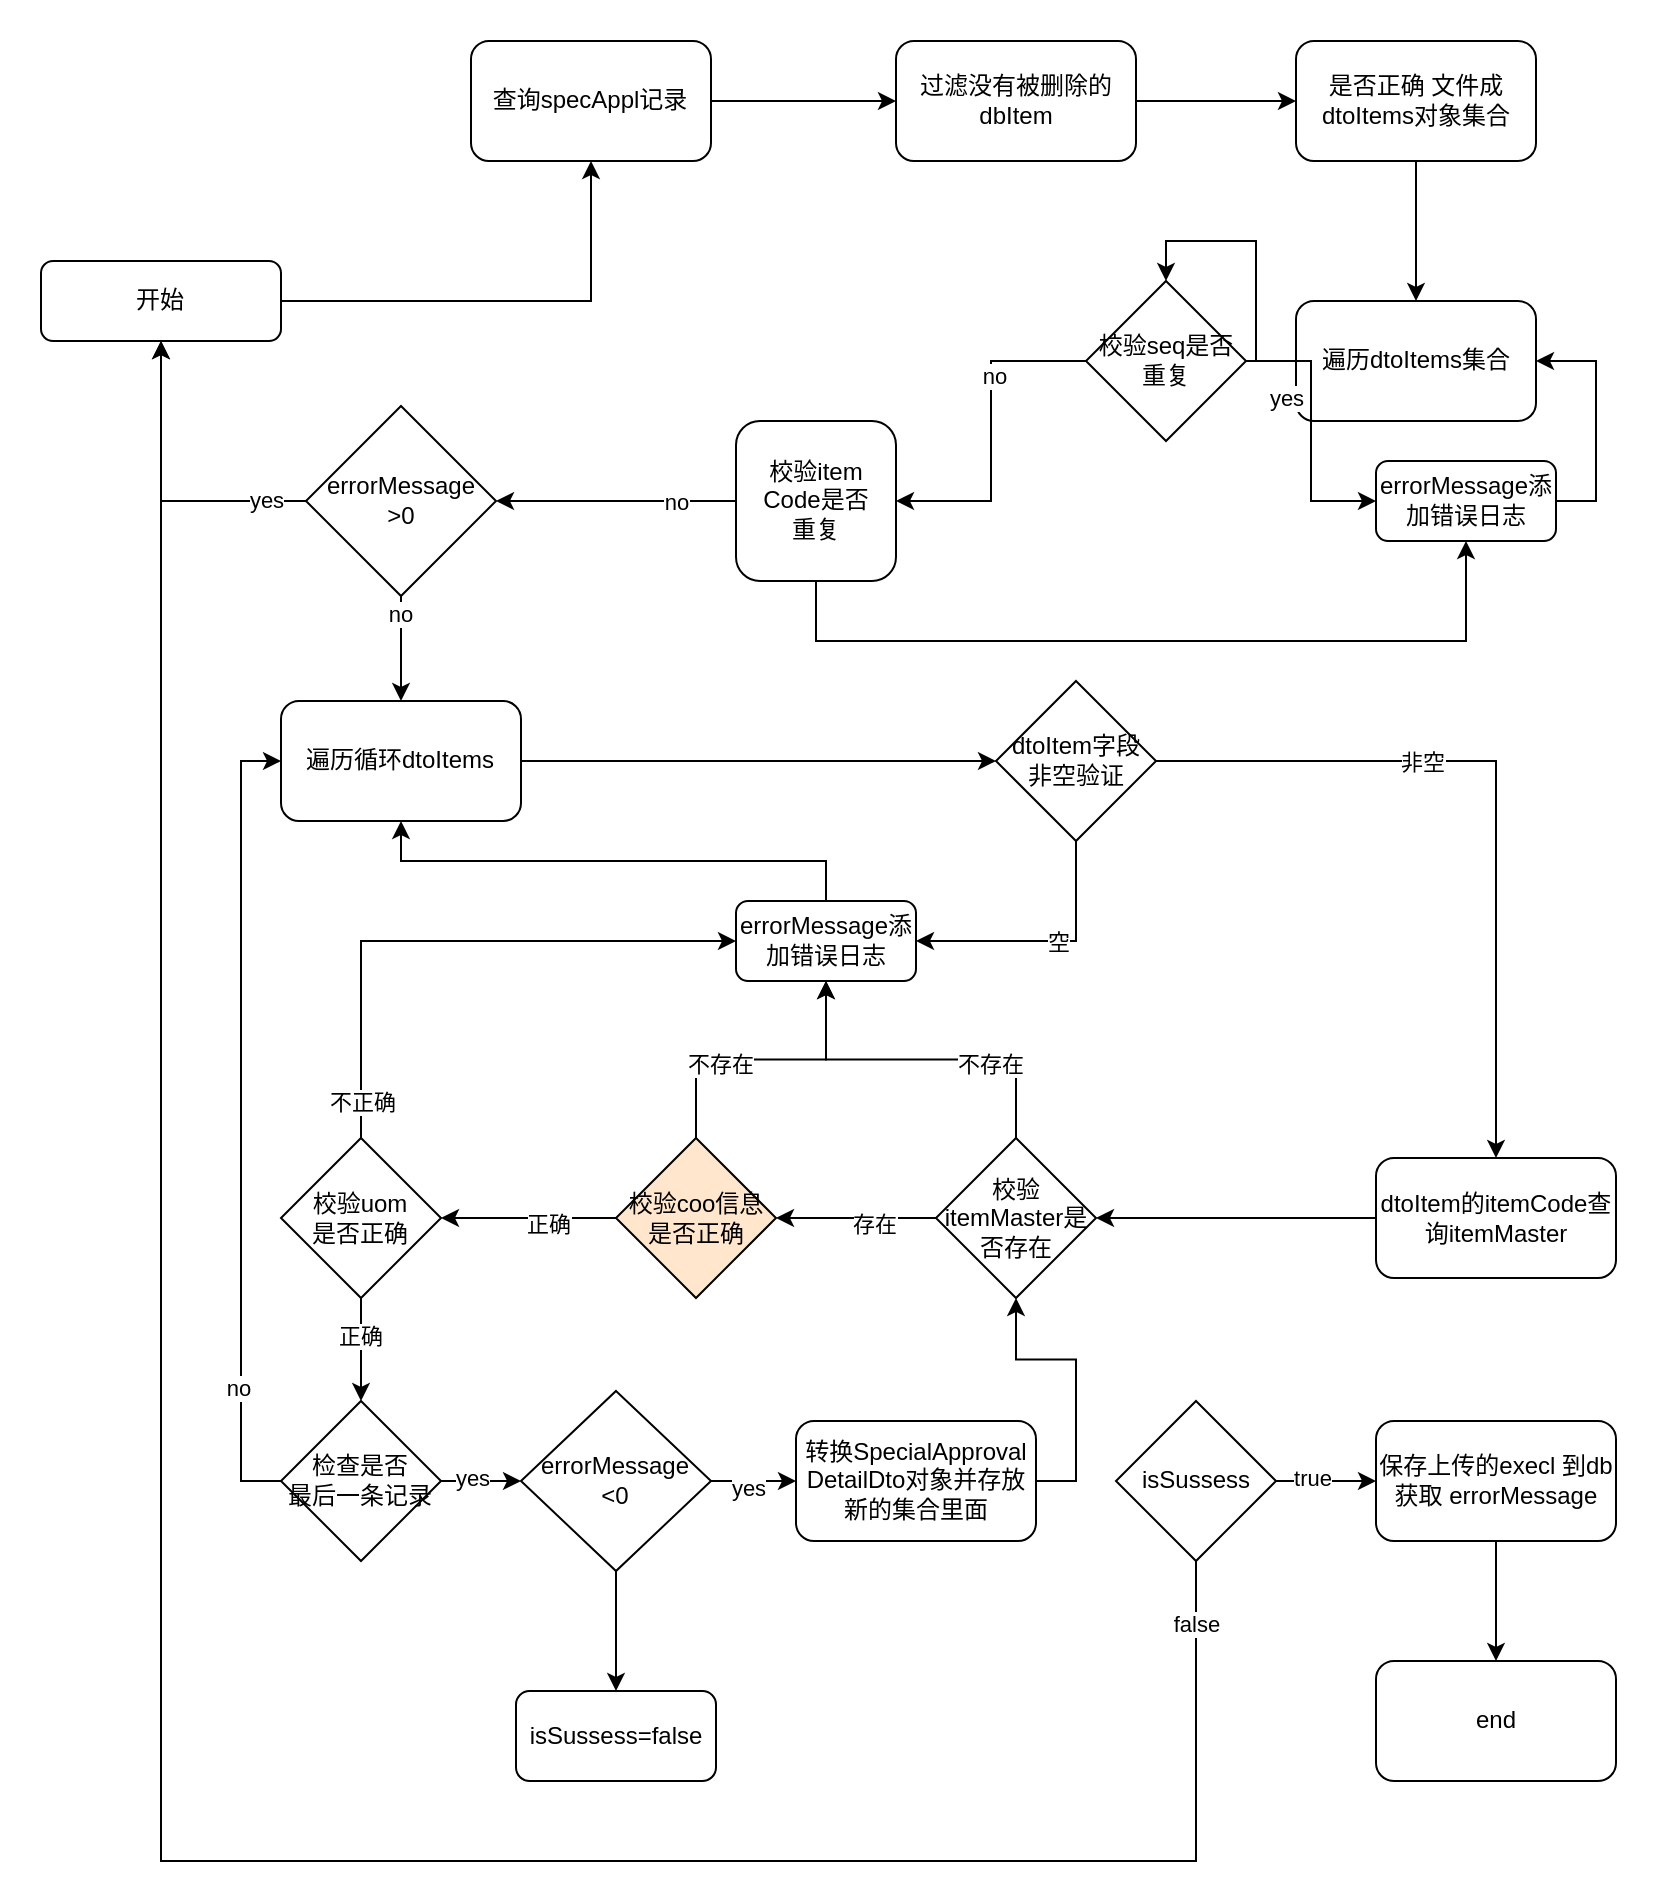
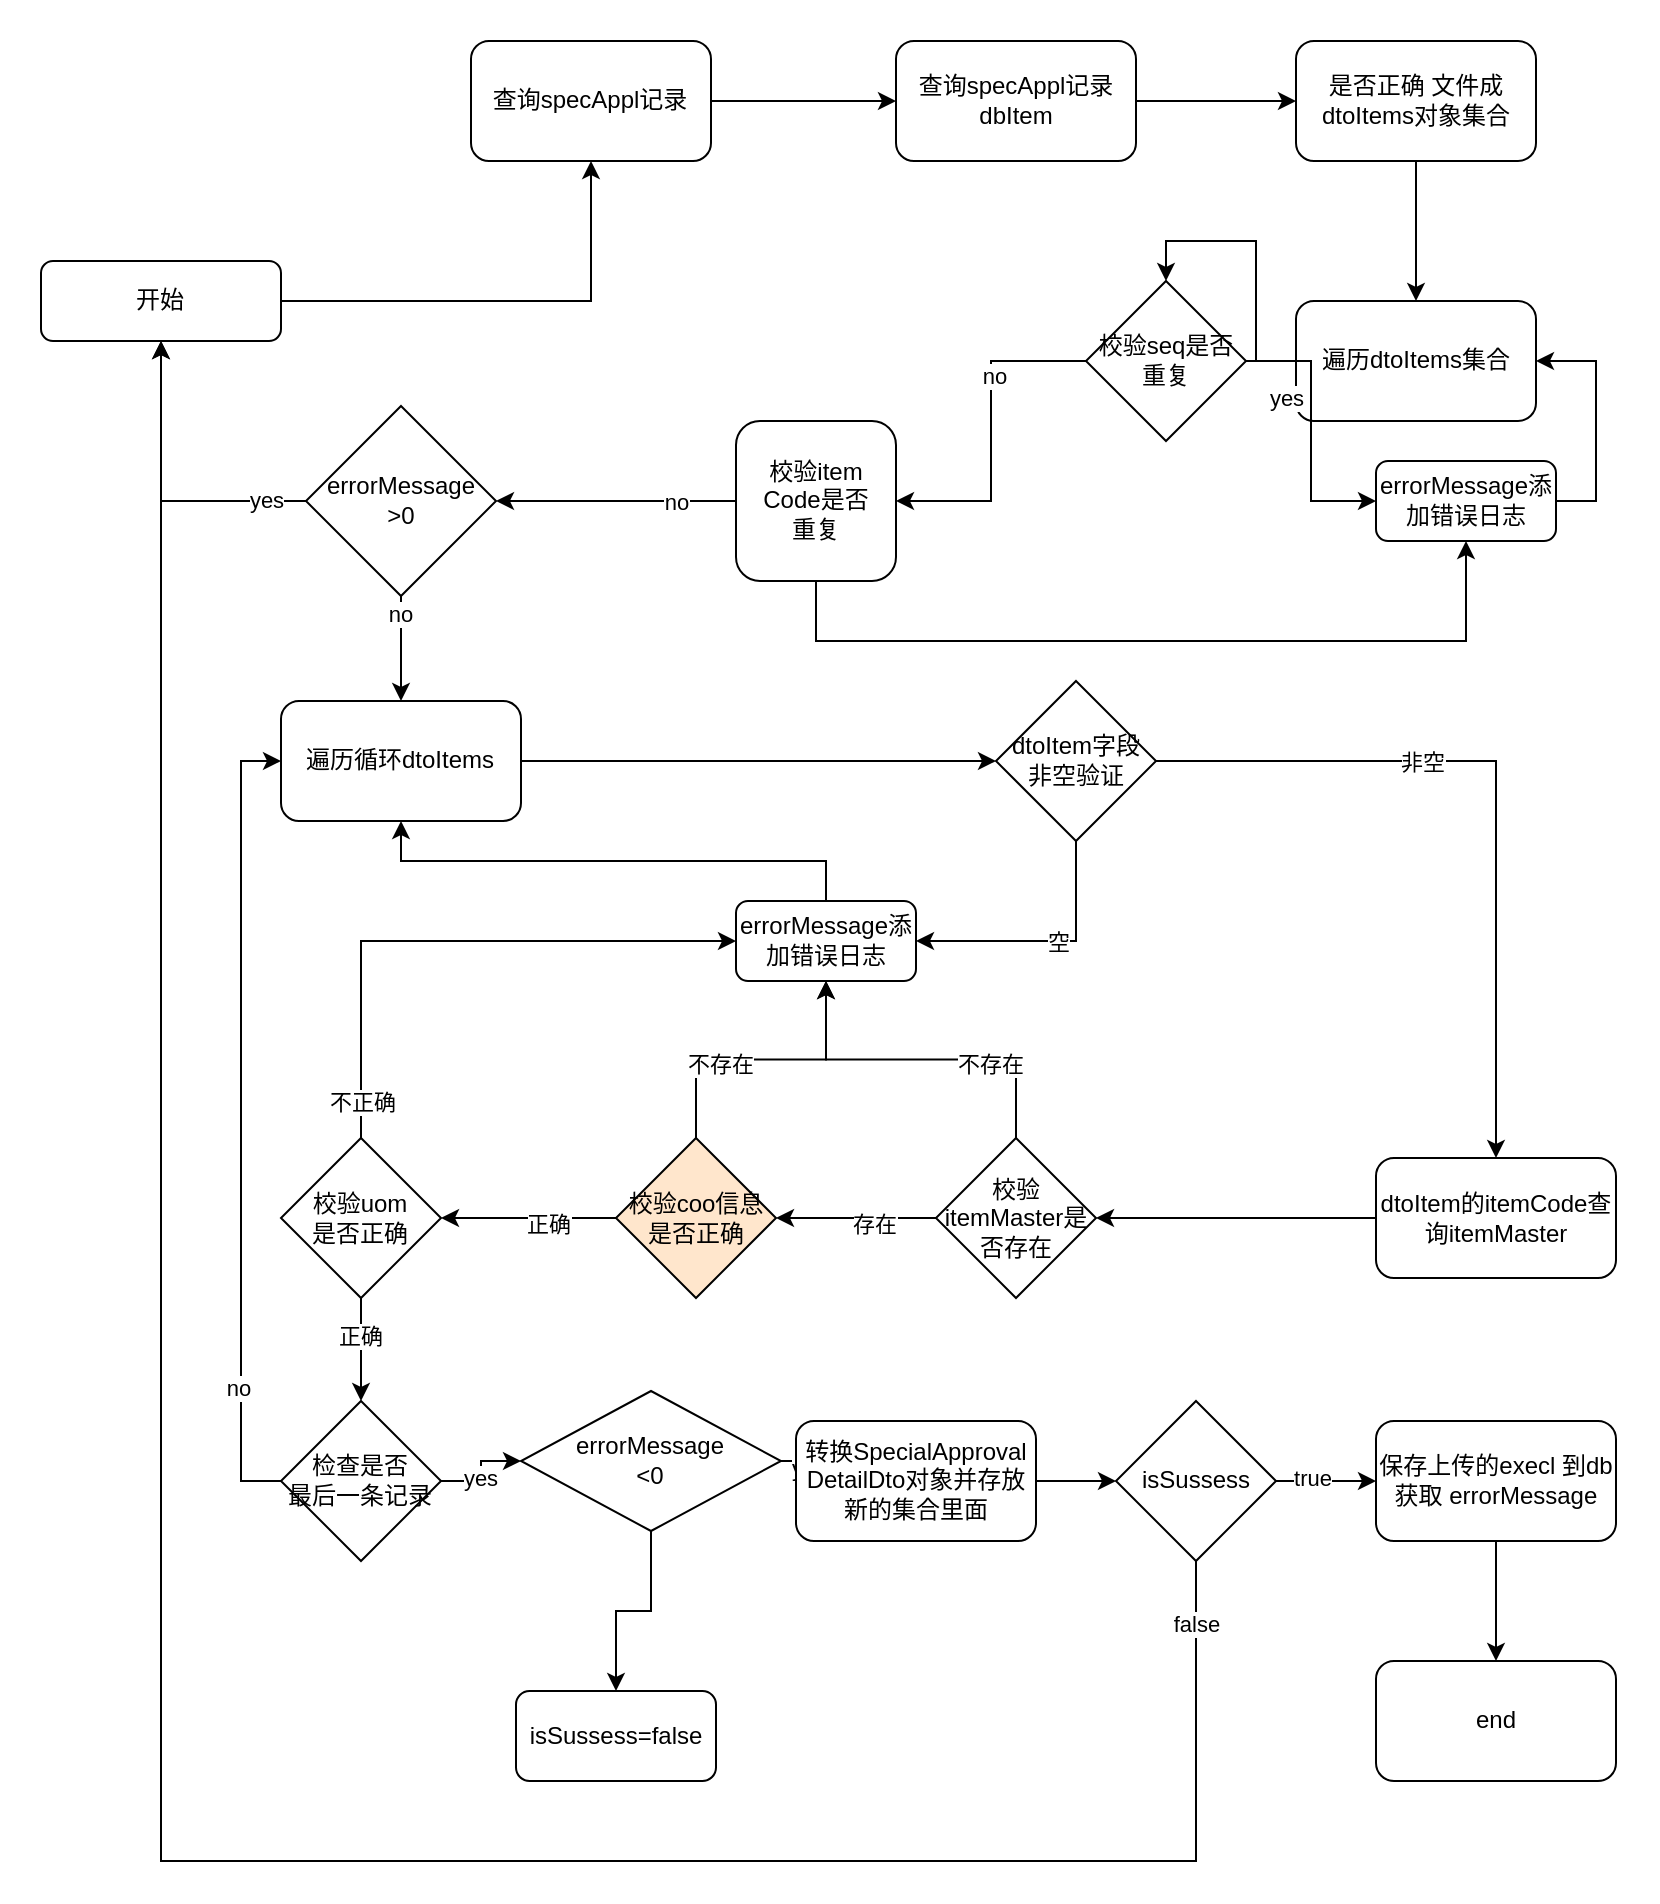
node "过滤没有被删除的 dbItem": label "过滤没有被删除的 dbItem" -> "查询specAppl记录 dbItem"
edge "转换SpecialApproval DetailDto对象并存放新的集合里面" -> "校验itemMaster是否存在": now "转换SpecialApproval DetailDto对象并存放新的集合里面" -> "isSussess"
node "errorMessage <0": size 190x180 -> 260x140
